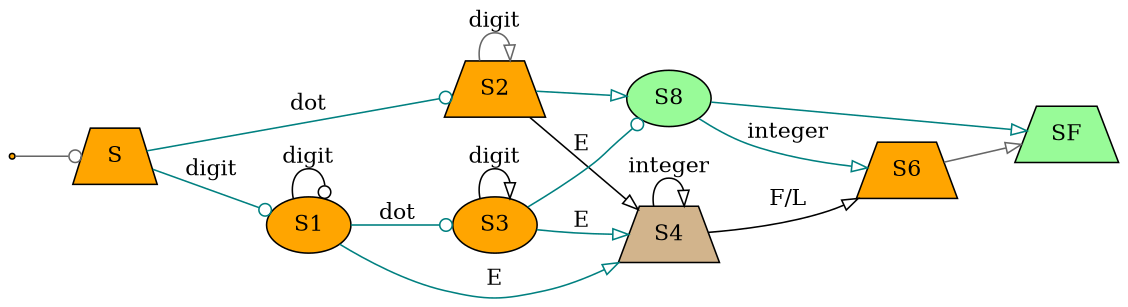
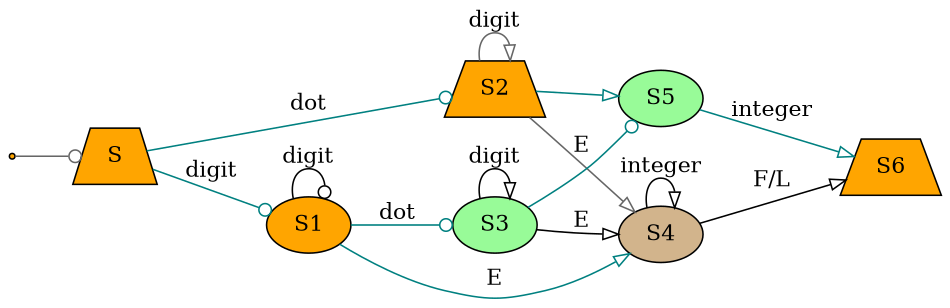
node "S8": label "S8" -> "S5"
node "SF": removed
edge "S2" -> "S4": color black -> gray40
node "S3": fillcolor orange -> palegreen
edge "S3" -> "S4": color teal -> black
node "S4": shape trapezium -> ellipse
